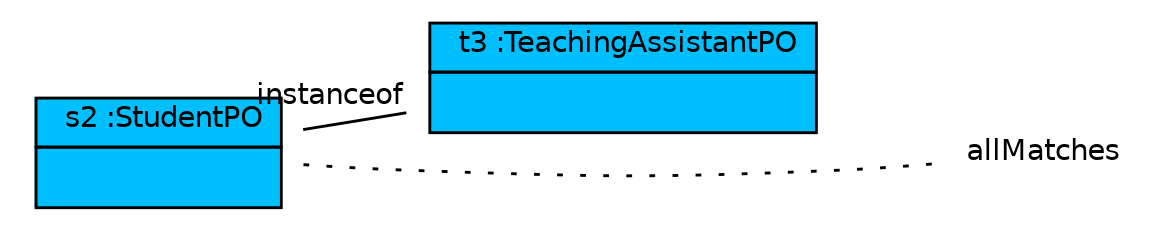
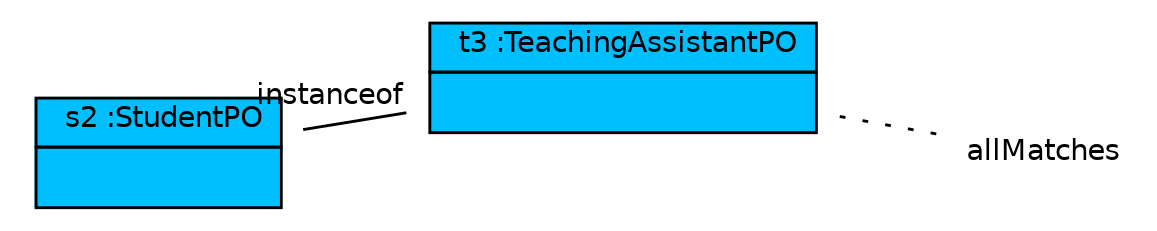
edge "s2 :StudentPO" -- "allMatches": now "t3 :TeachingAssistantPO" -- "allMatches"
